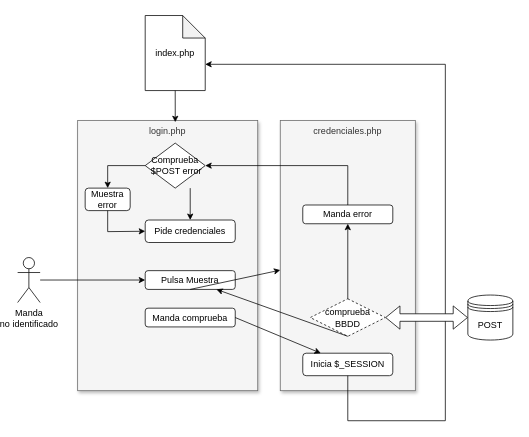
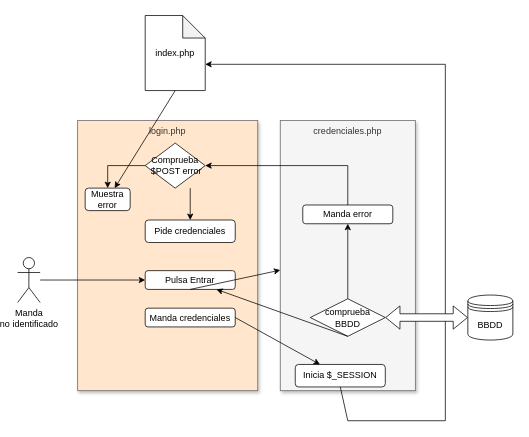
edge "index.php" -> "login.php": now "index.php" -> "Muestra error"
edge "Muestra error" -> "Pide credenciales": removed
node "login.php": fillcolor #f5f5f5 -> #ffe6cc
node "Pulsa Muestra": label "Pulsa Muestra" -> "Pulsa Entrar"
node "comprueba BBDD": style dashed -> solid
node "Manda comprueba": label "Manda comprueba" -> "Manda credenciales"
node "POST": label "POST" -> "BBDD"
node "Inicia $_SESSION": moved (348, 364) -> (340, 375)
